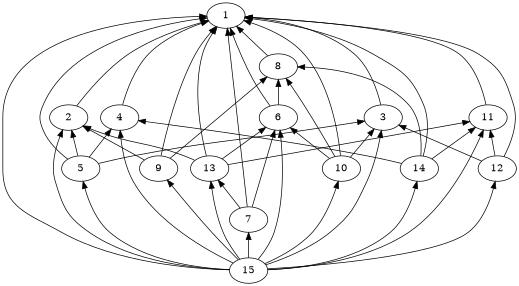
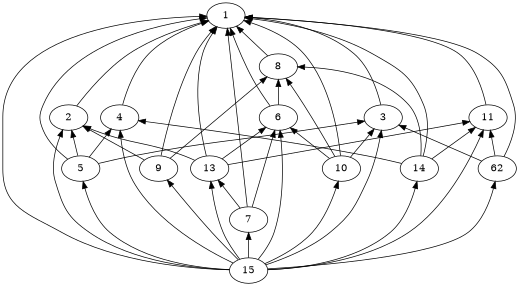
node "12": label "12" -> "62"
